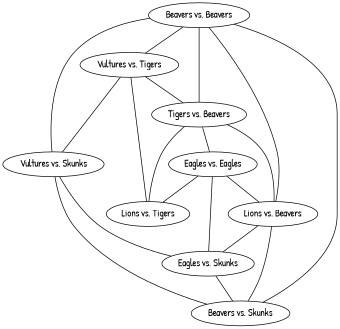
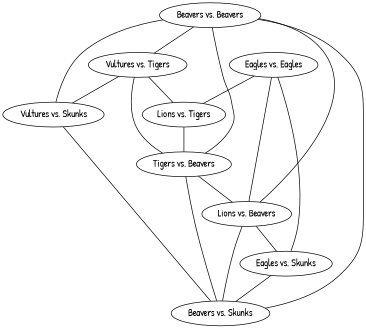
edge "Tigers vs. Beavers" -- "Eagles vs. Eagles": now "Tigers vs. Beavers" -- "Beavers vs. Skunks"
edge "Vultures vs. Skunks" -- "Eagles vs. Skunks": removed
